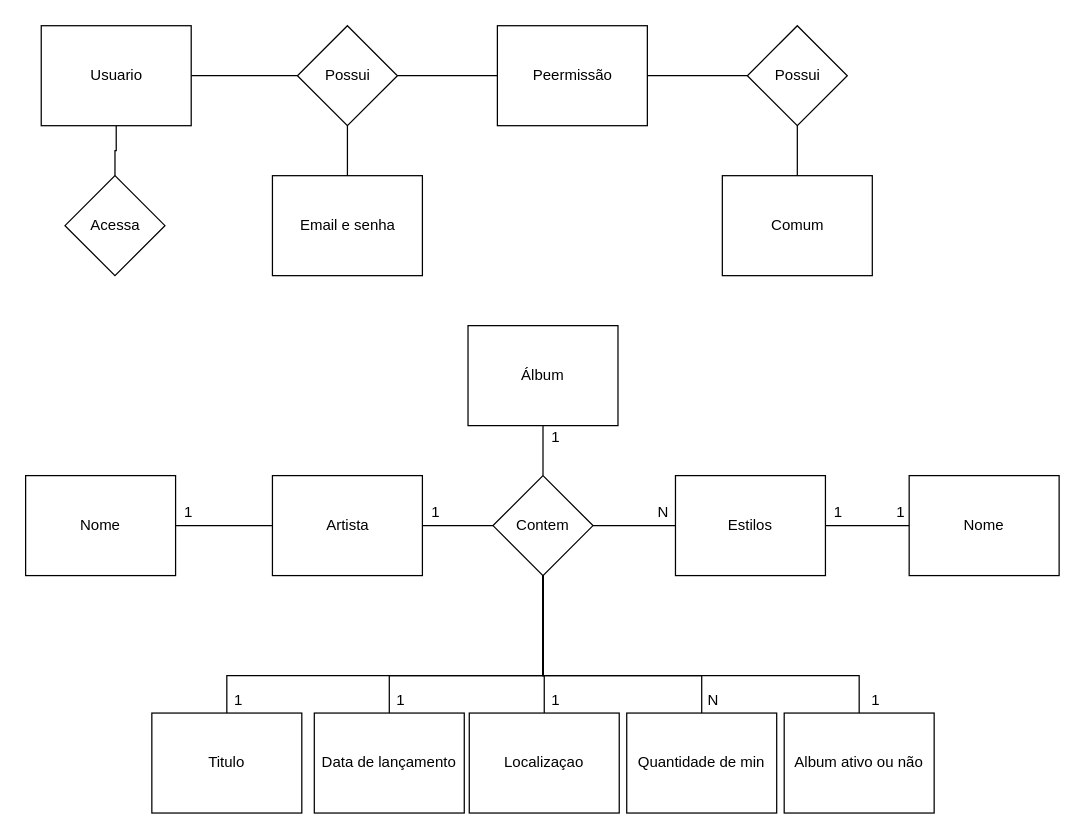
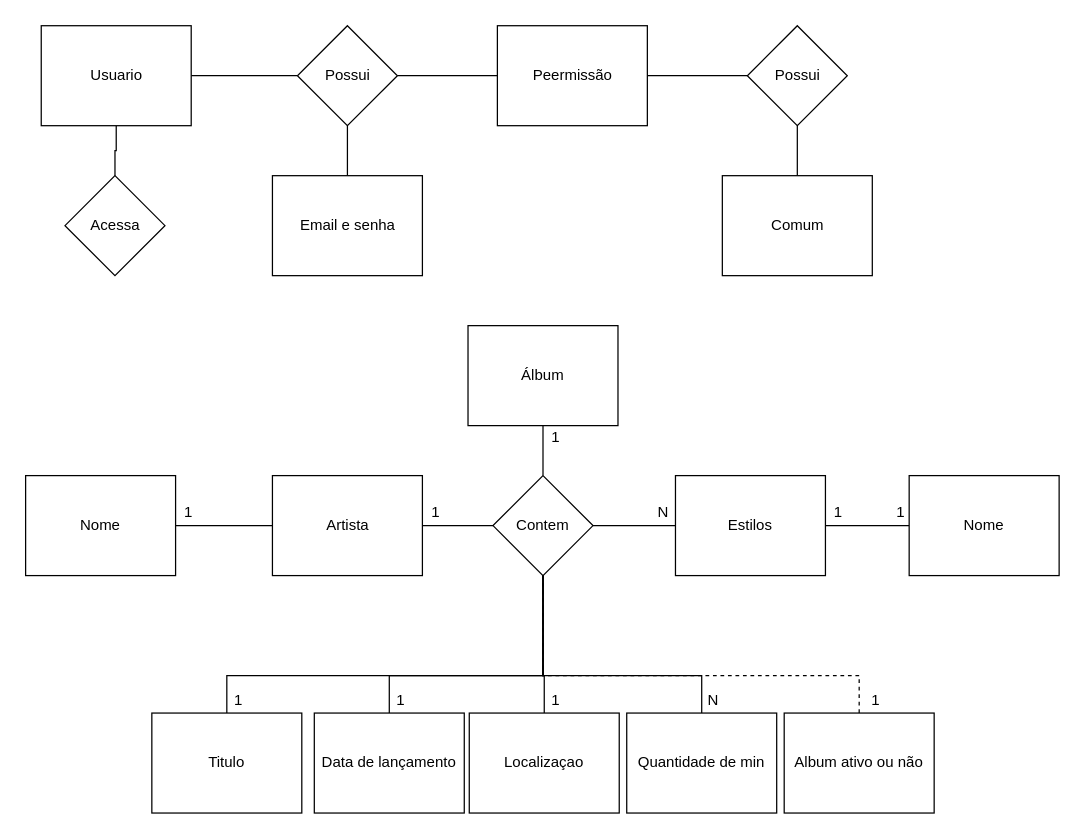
edge "Contem" -- "Album ativo ou não": style solid -> dashed
